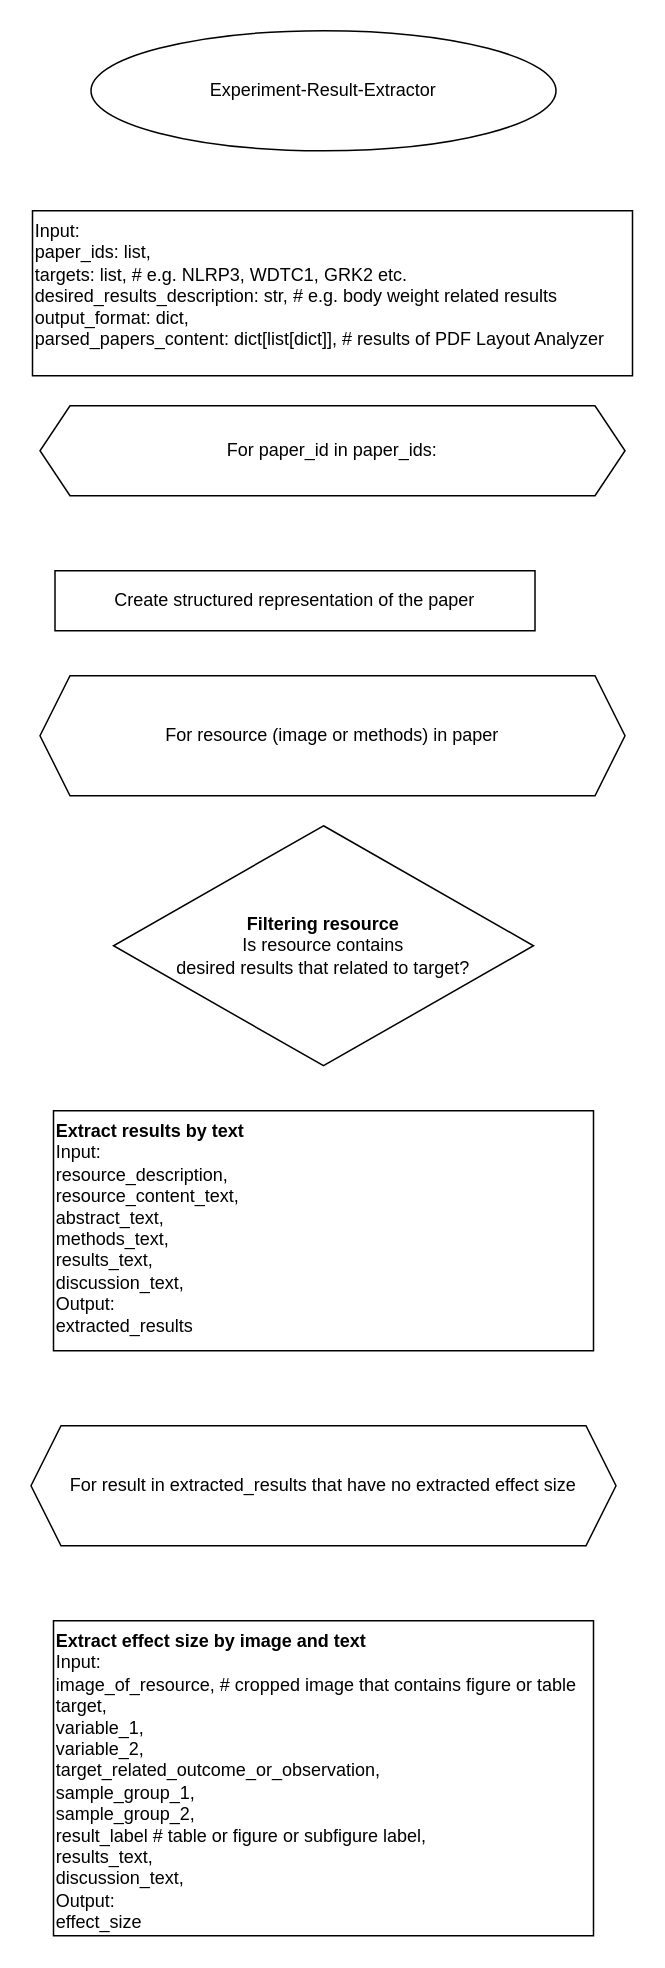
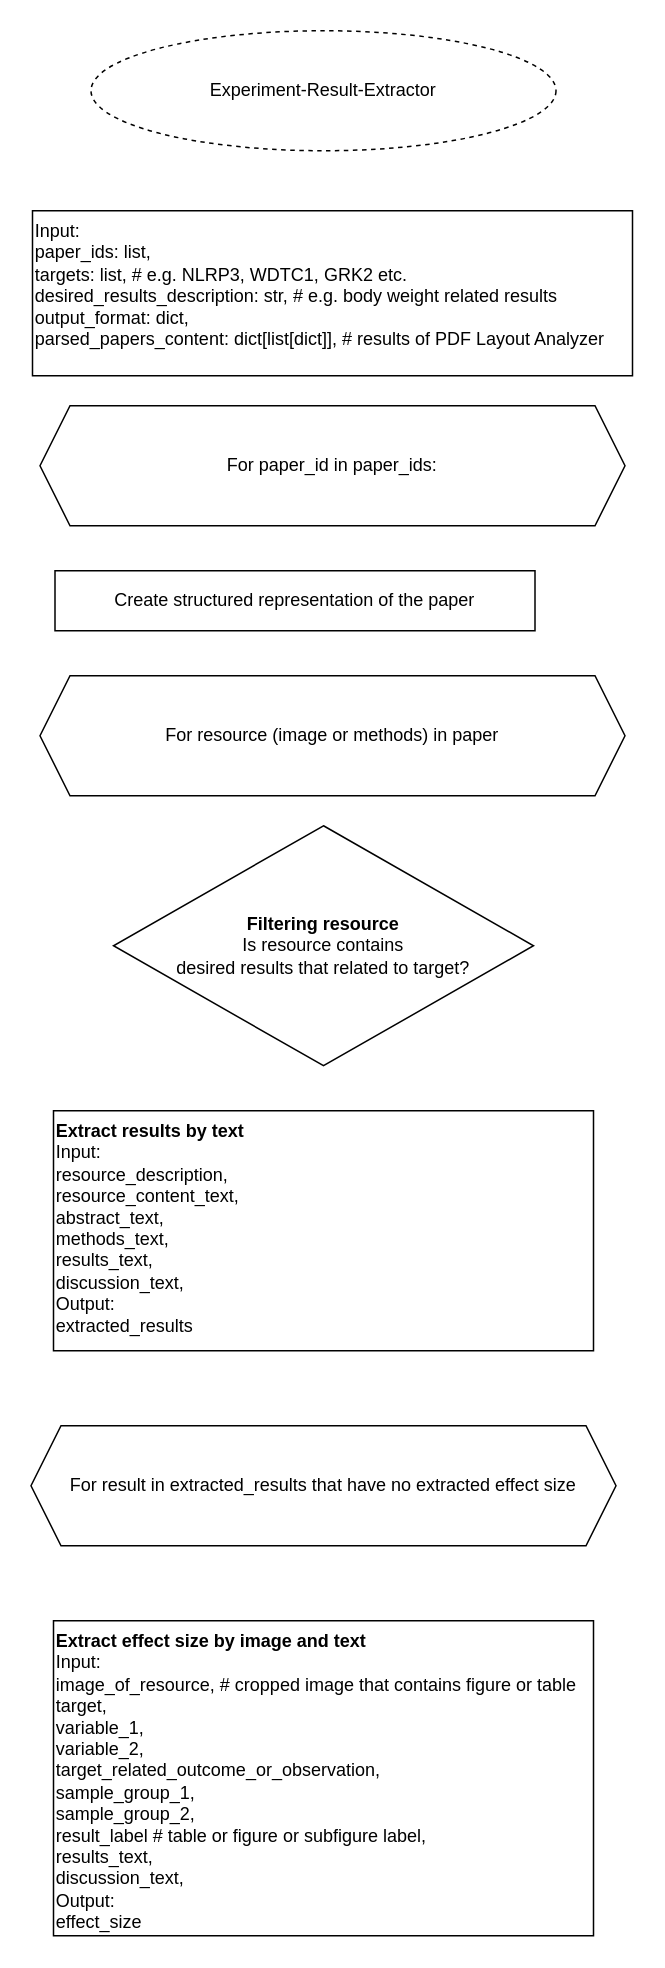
node "Experiment-Result-Extractor": style solid -> dashed
node "For paper_id in paper_ids:": size 585x90 -> 585x120
